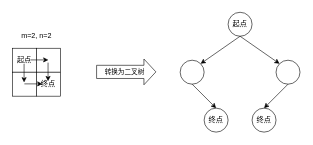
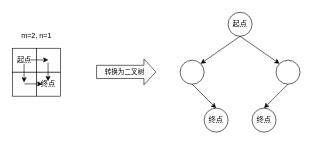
node "m=2, n=2": label "m=2, n=2" -> "m=2, n=1"
